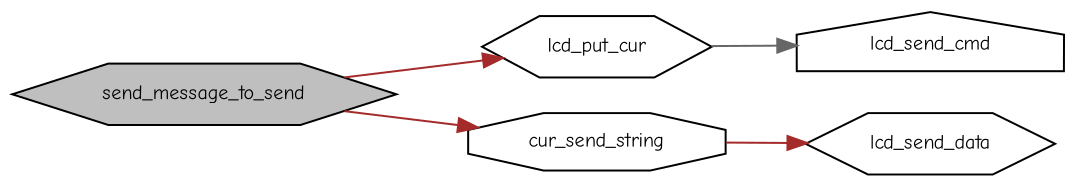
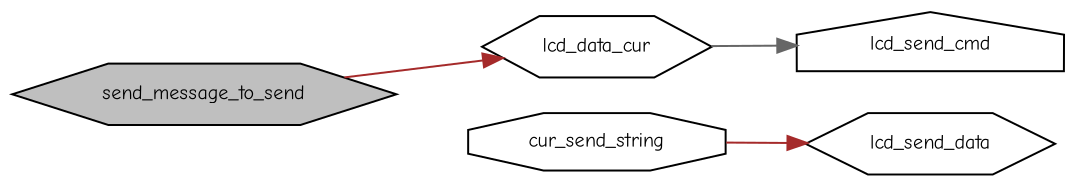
node "lcd_put_cur": label "lcd_put_cur" -> "lcd_data_cur"
edge "send_message_to_send" -> "cur_send_string": removed
